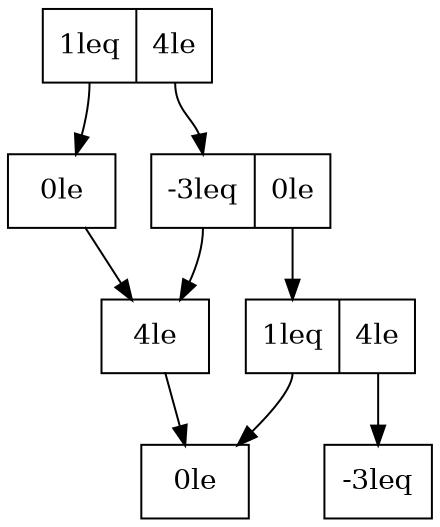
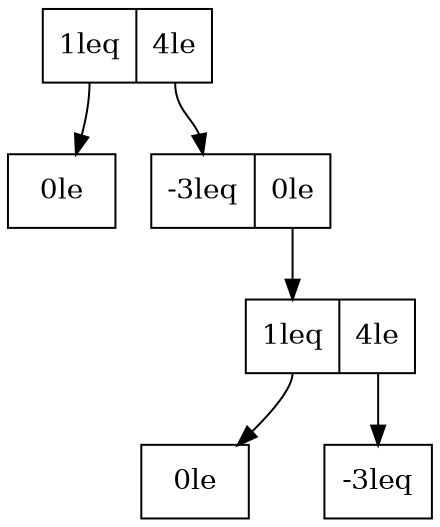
node "4le": removed
